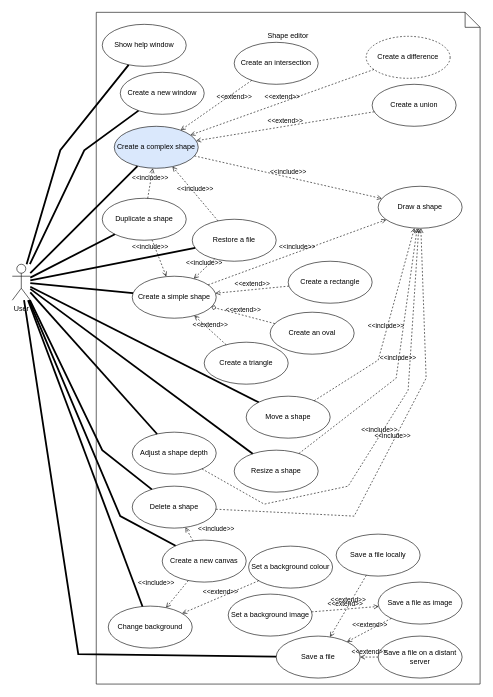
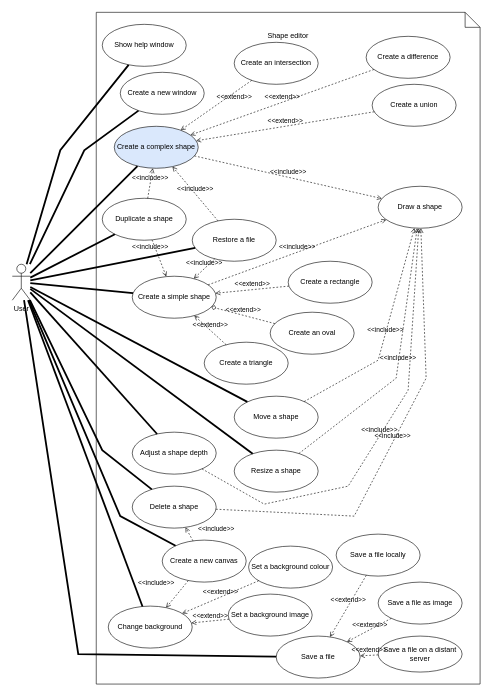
node "Create a difference": style dashed -> solid
node "Move a shape": moved (288, 417) -> (276, 417)
edge "Set a background image" -> "Save a file as image": now "Set a background image" -> "Change background"
node "Save a file on a distant server": size 84x42 -> 84x36
